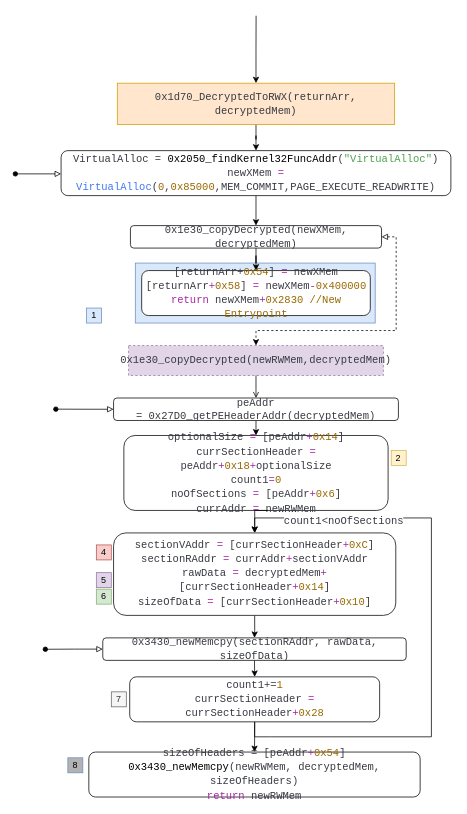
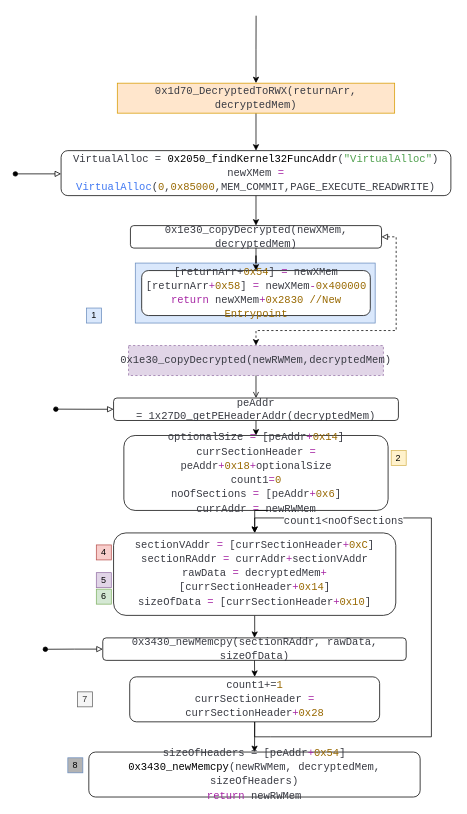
node "0x1d70_DecryptedToRWX(returnArr, decryptedMem)": size 278x41 -> 278x30
node "peAddr = 0x27D0_getPEHeaderAddr(decryptedMem)": label "peAddr = 0x27D0_getPEHeaderAddr(decryptedMem)" -> "peAddr = 1x27D0_getPEHeaderAddr(decryptedMem)"
node "7": moved (119, 699) -> (85, 699)
